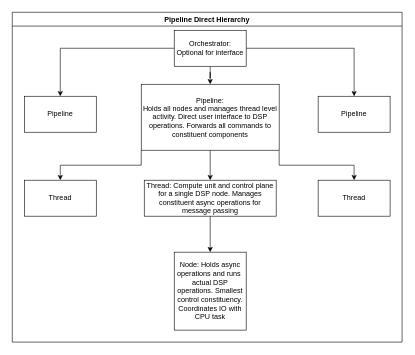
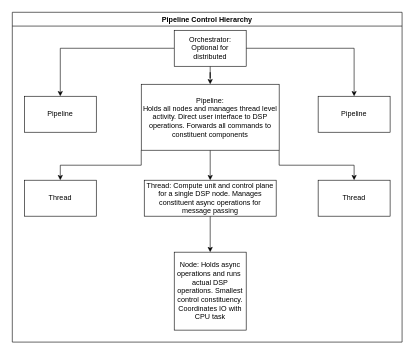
node "Pipeline Direct Hierarchy": label "Pipeline Direct Hierarchy" -> "Pipeline Control Hierarchy"
node "Orchestrator: Optional for interface": label "Orchestrator: Optional for interface" -> "Orchestrator: Optional for distributed"
